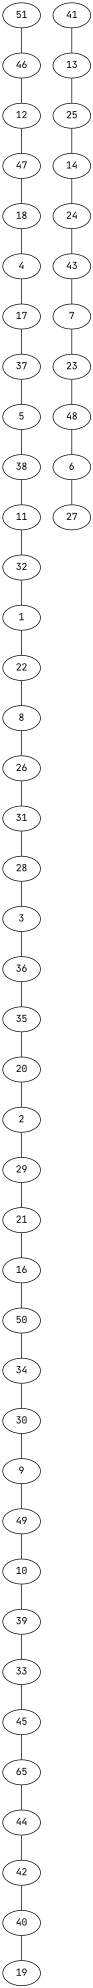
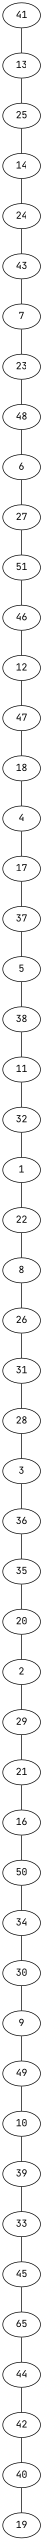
edge "27" -- "51": added
